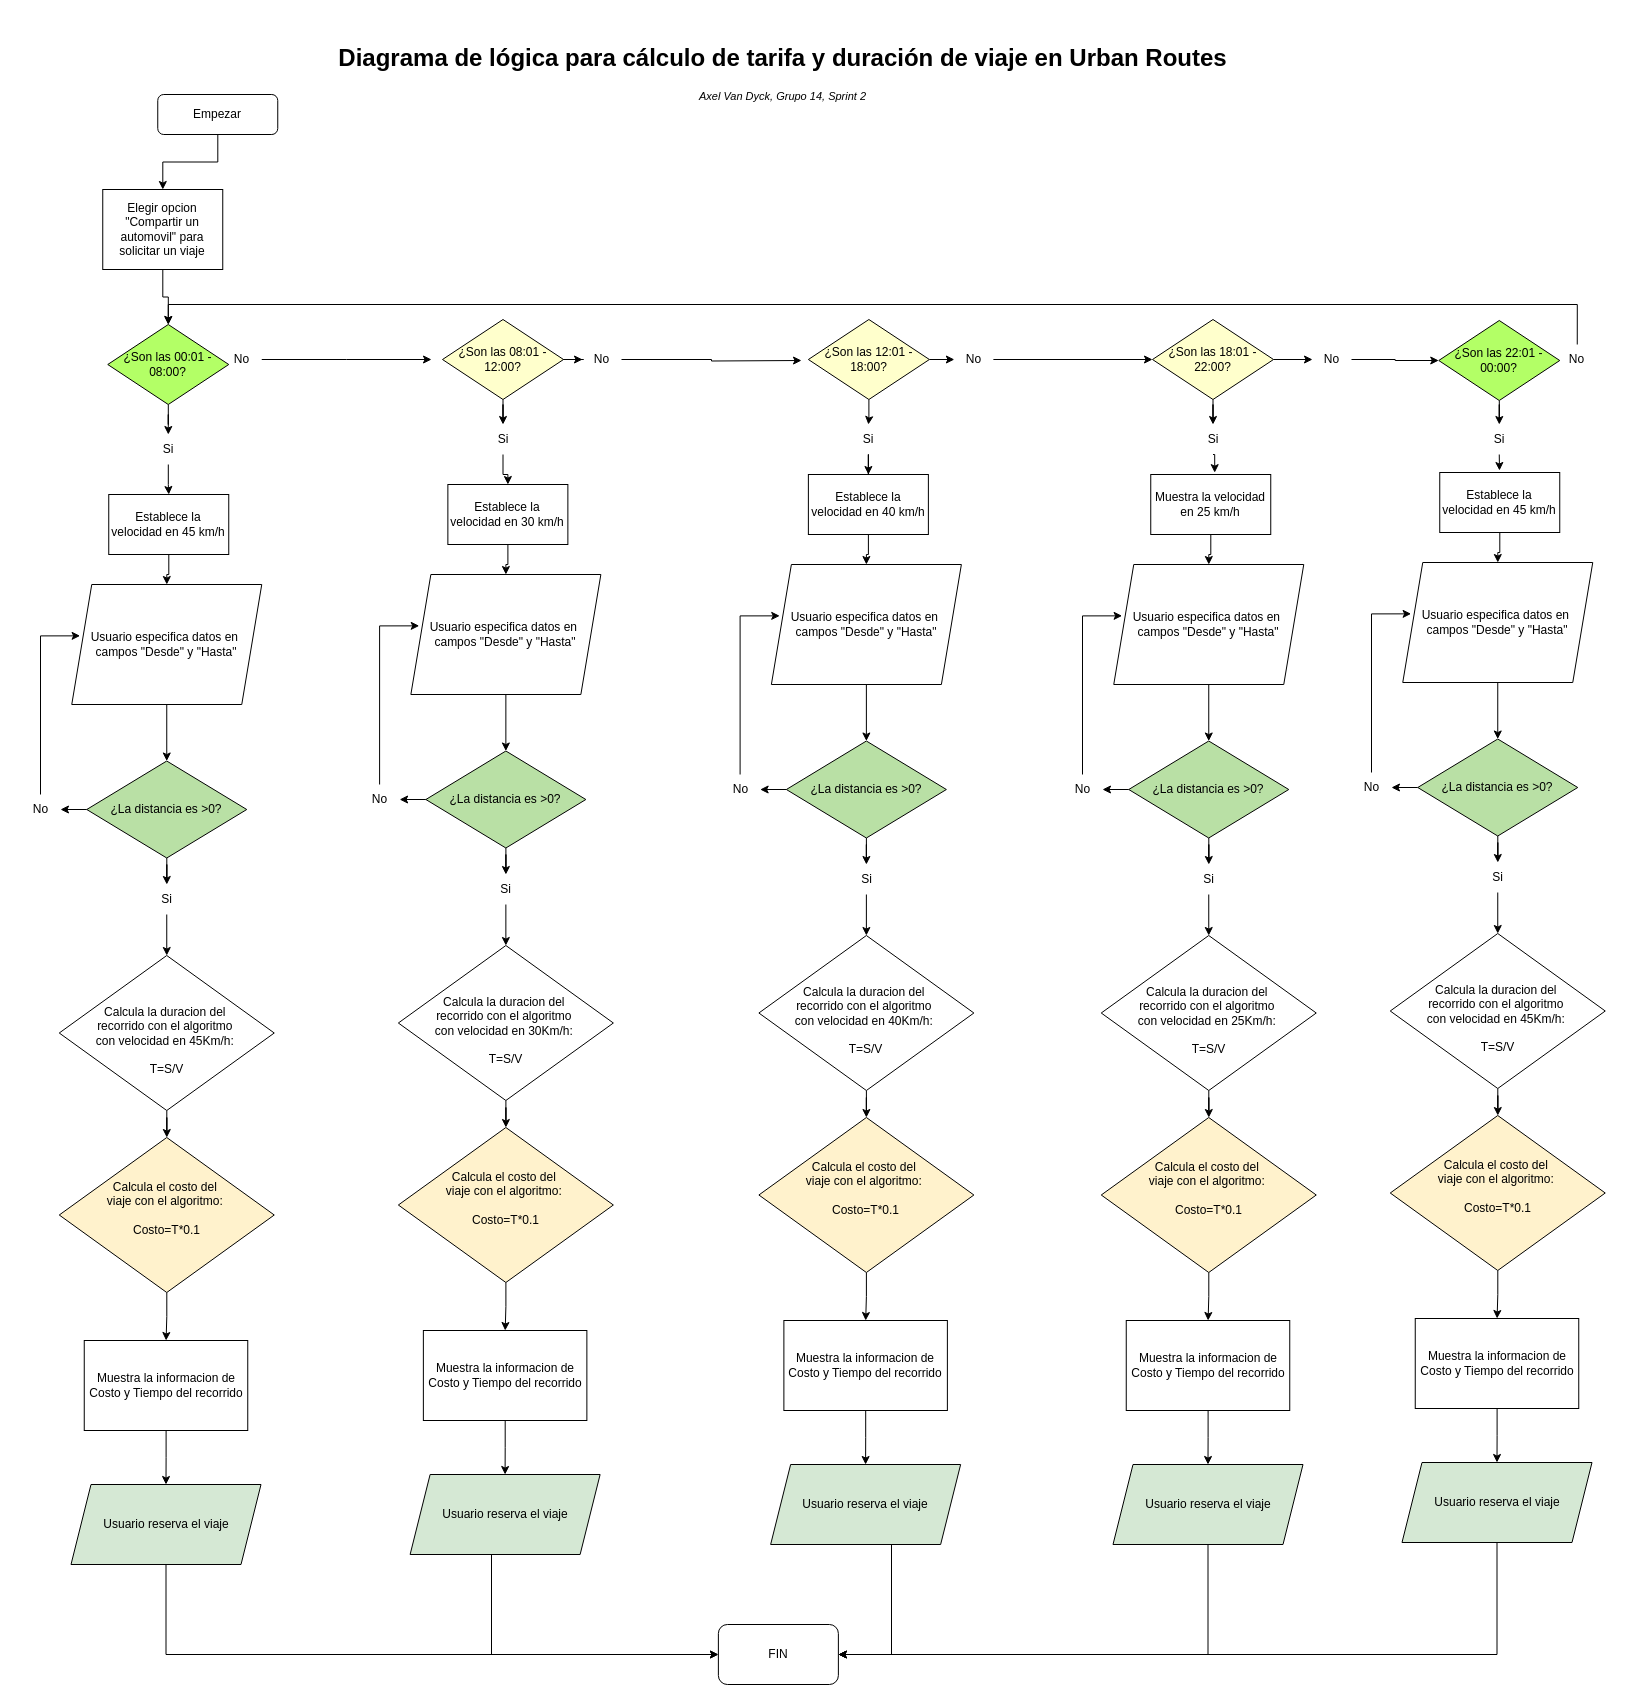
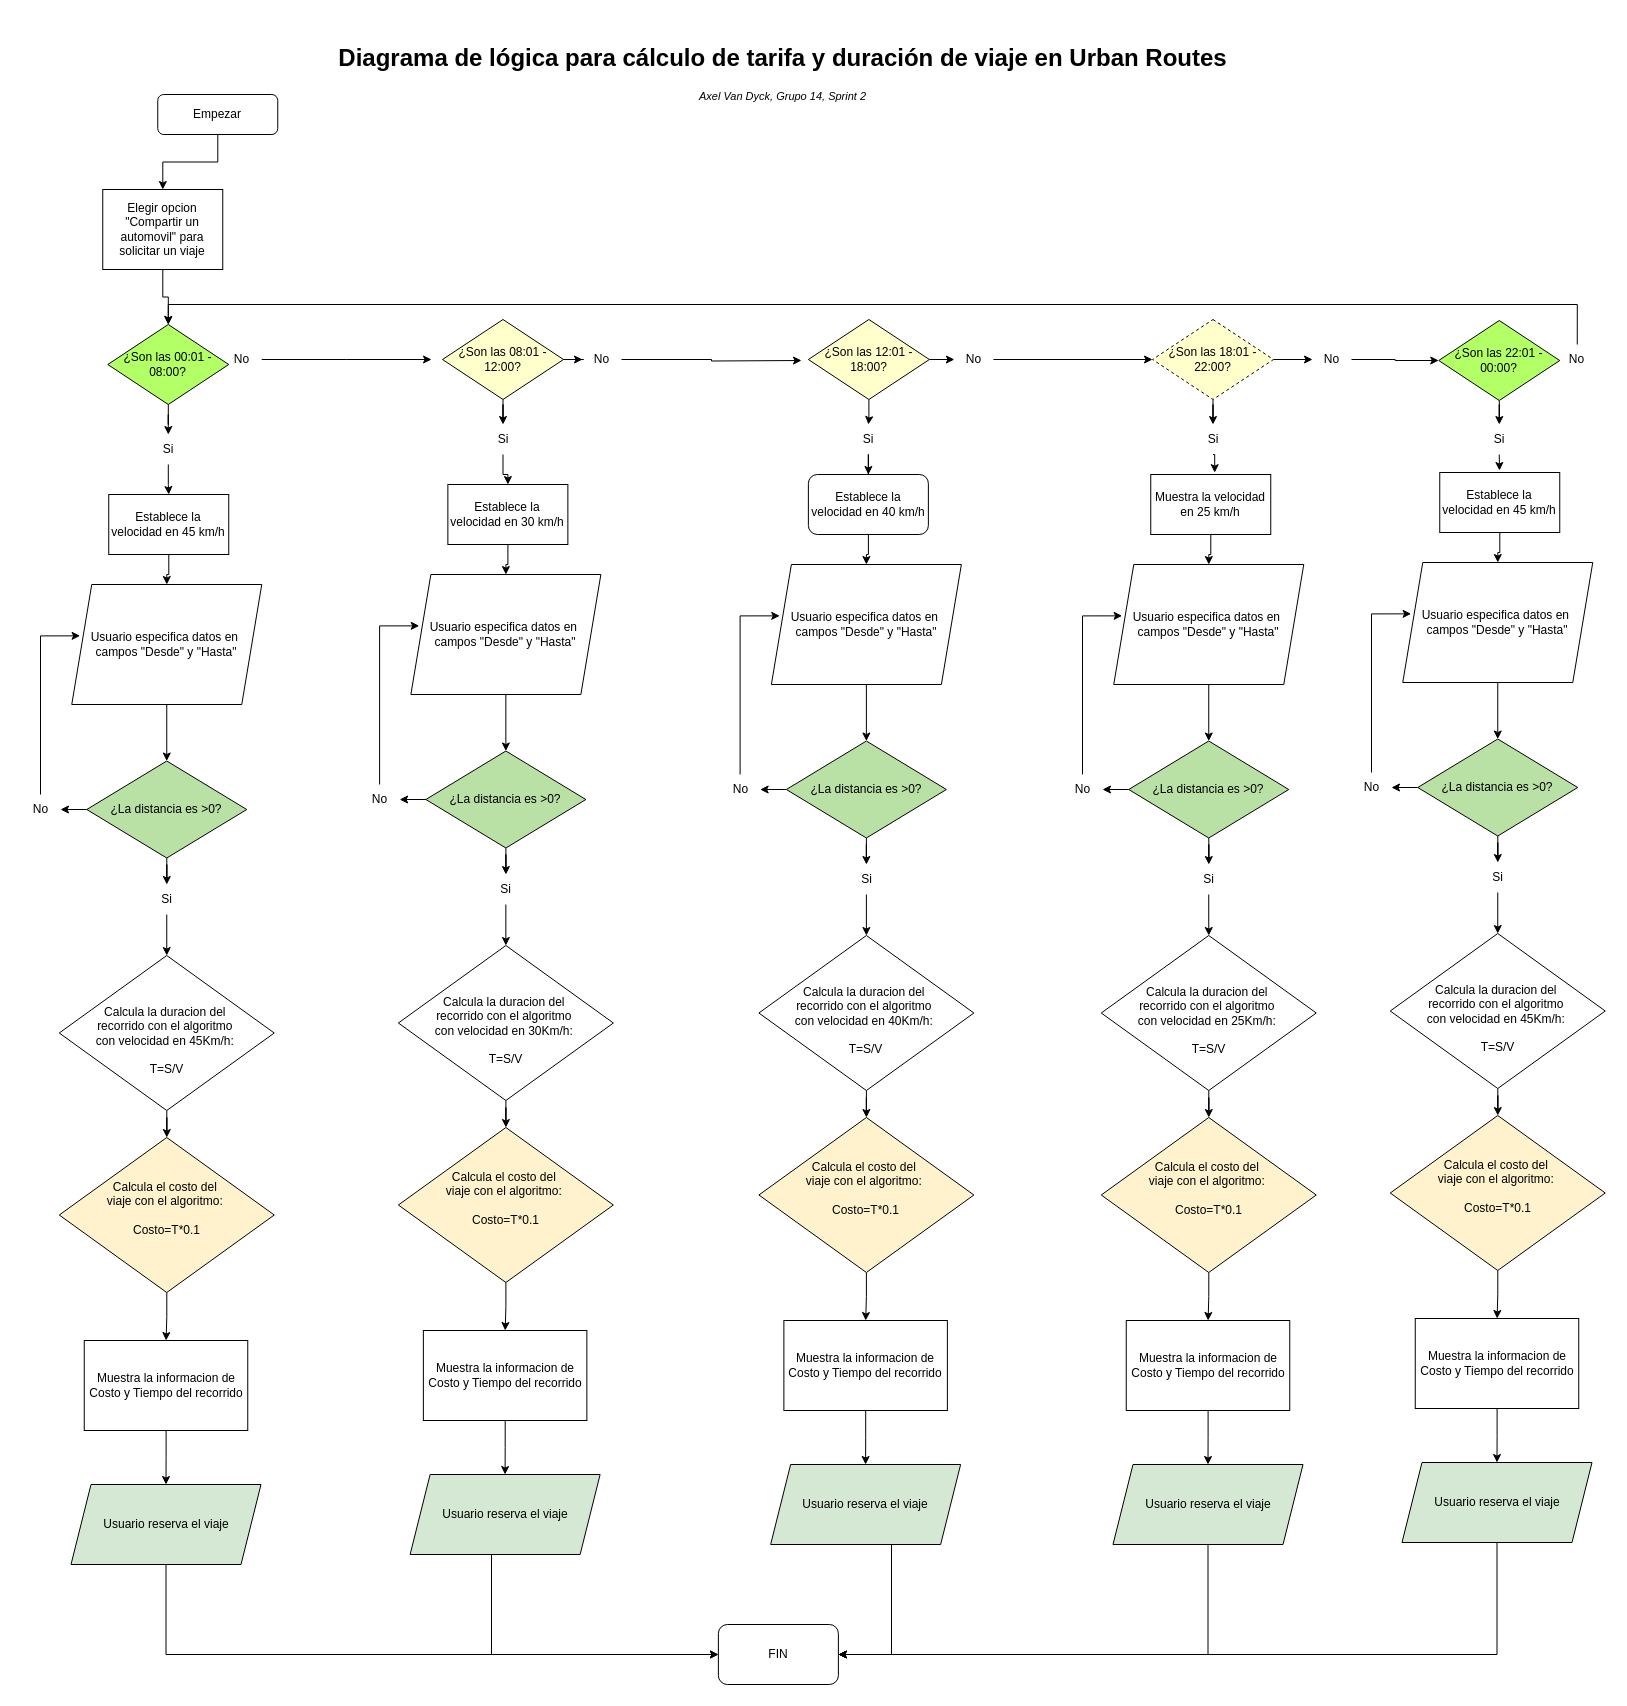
node "¿Son las 18:01 - 22:00?": style solid -> dashed
node "Establece la velocidad en 40 km/h": shape rectangle -> rounded rectangle
